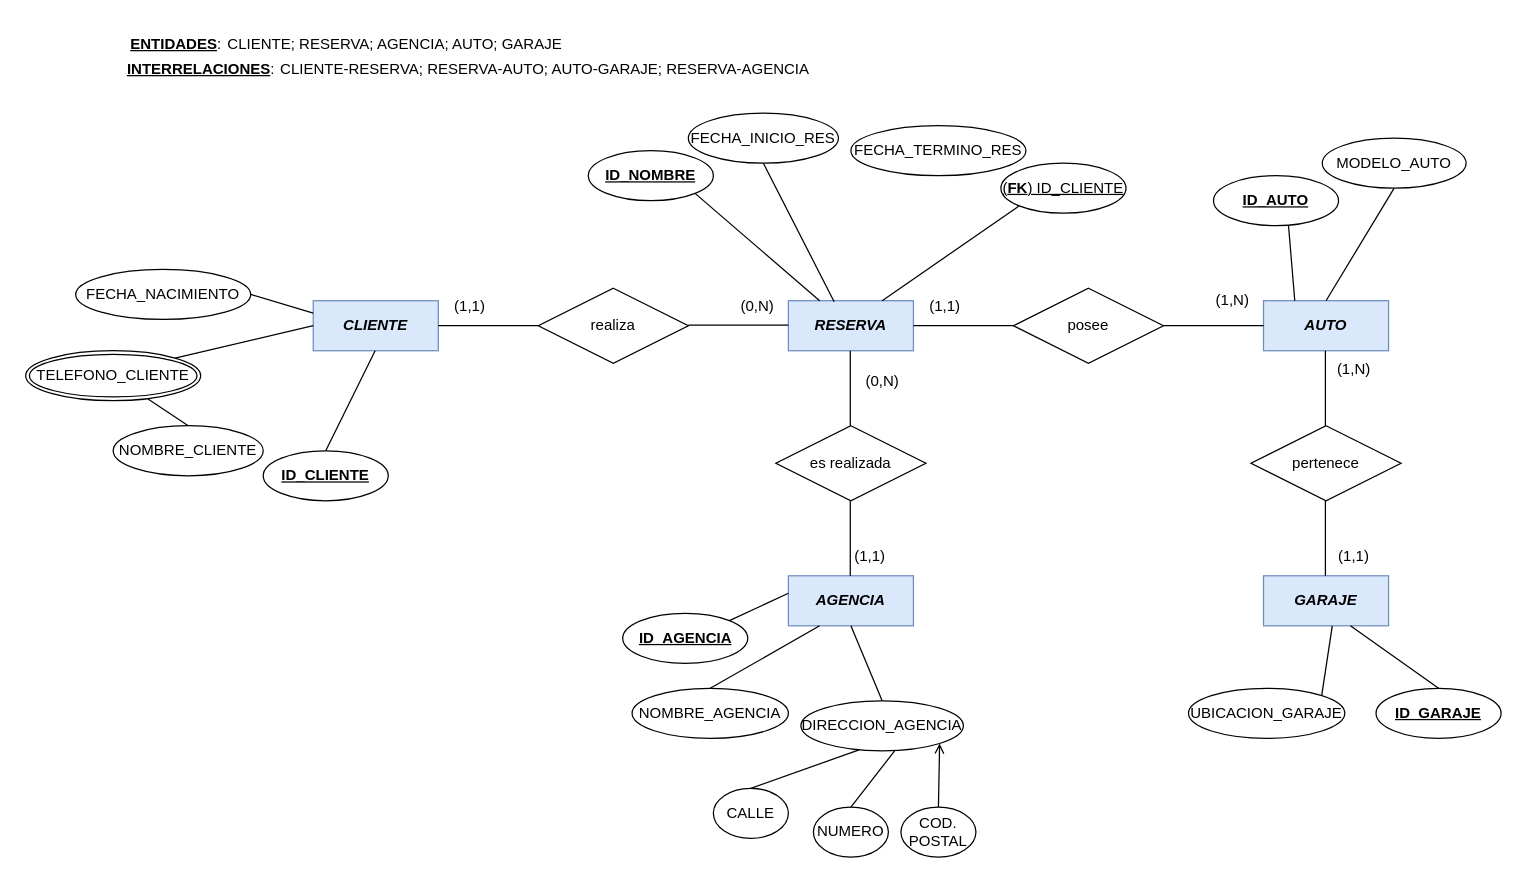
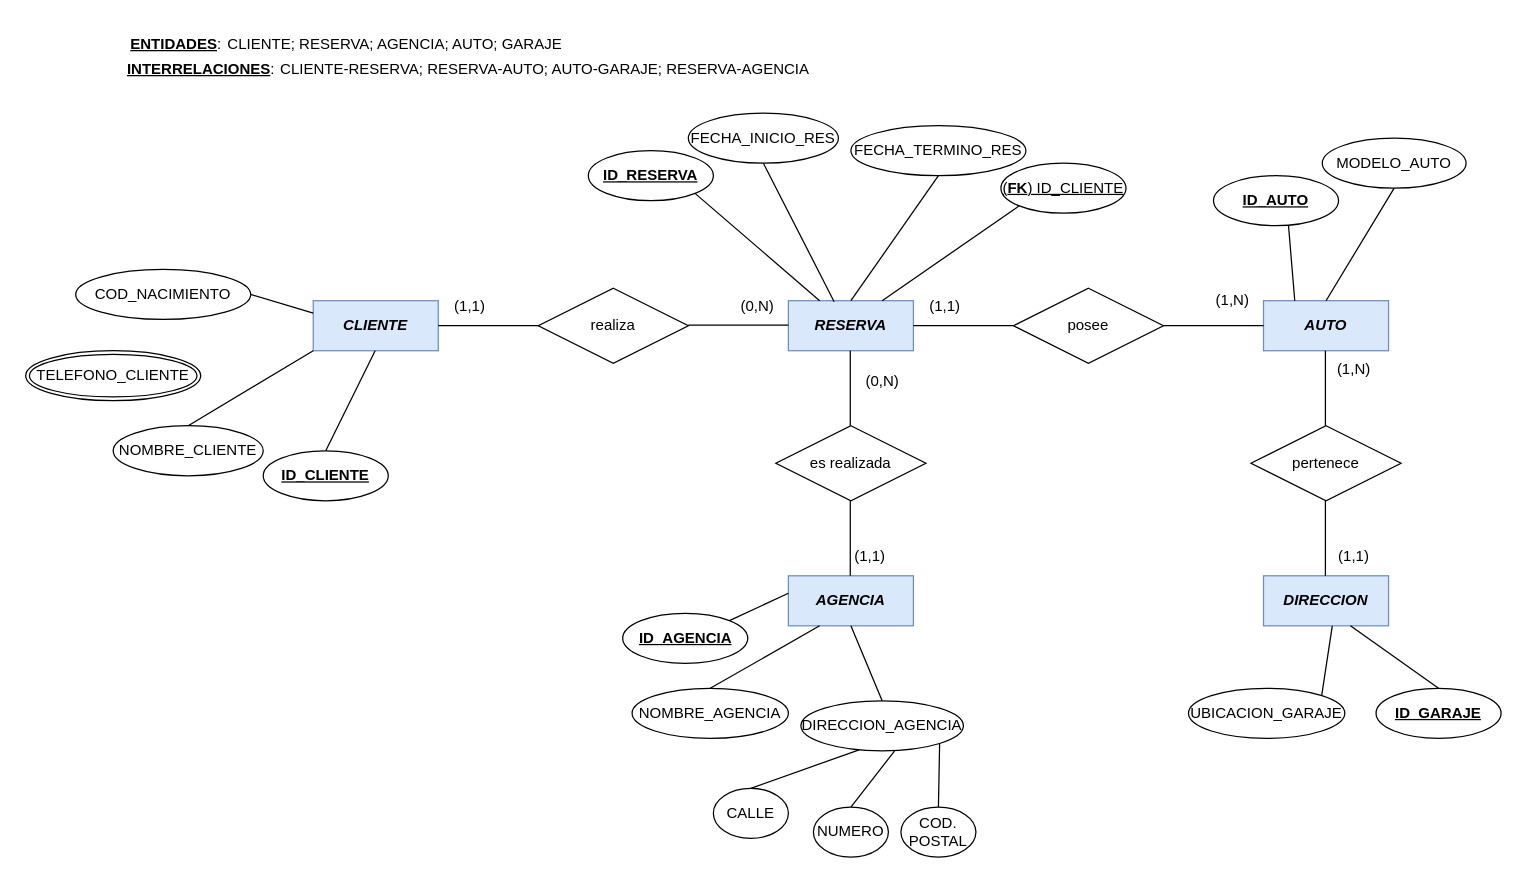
node "ID_NOMBRE": label "ID_NOMBRE" -> "ID_RESERVA"
edge "FECHA_TERMINO_RES" -- "RESERVA": added
node "FECHA_NACIMIENTO": label "FECHA_NACIMIENTO" -> "COD_NACIMIENTO"
edge "CLIENTE" -- "TELEFONO_CLIENTE": removed
edge "TELEFONO_CLIENTE" -- "NOMBRE_CLIENTE": now "CLIENTE" -- "NOMBRE_CLIENTE"
node "GARAJE": label "GARAJE" -> "DIRECCION"
edge "COD. POSTAL" -> "DIRECCION_AGENCIA": arrowhead open -> none
